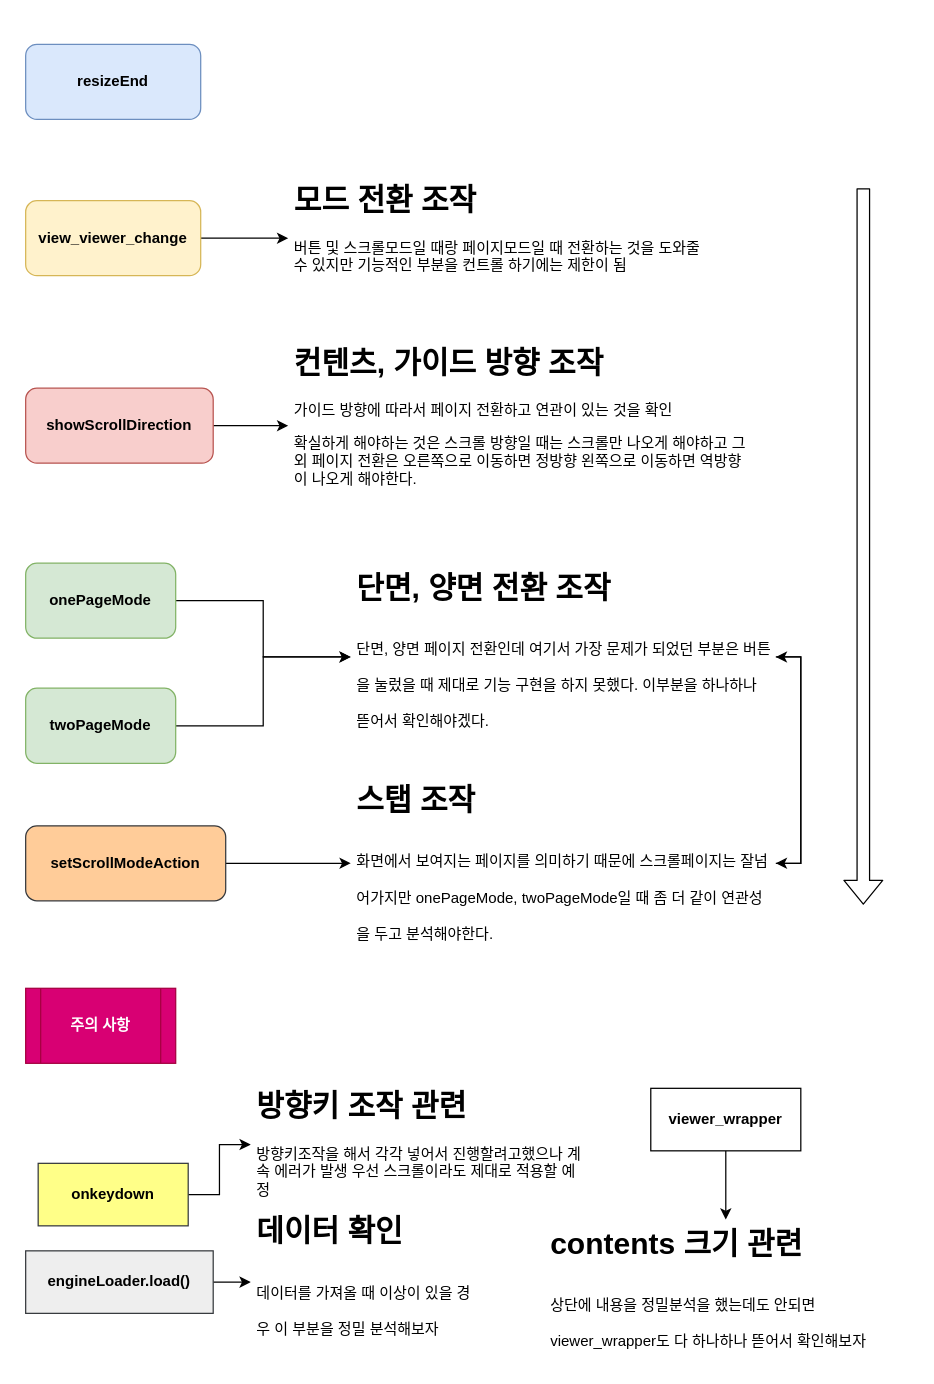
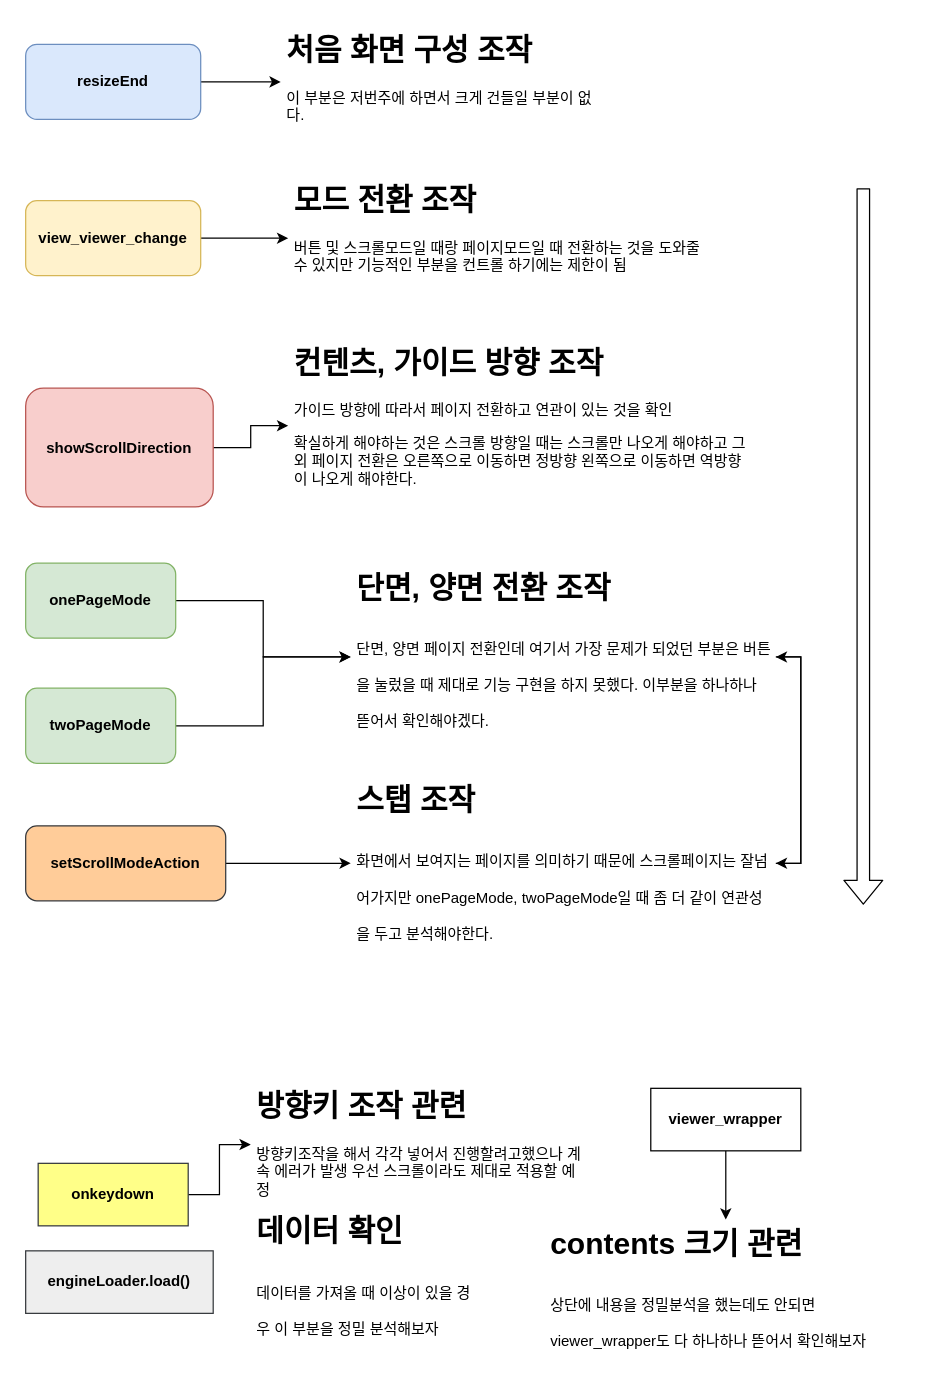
edge "resizeEnd" -> "처음 화면 구성 조작이 부분은 저번주에 하면서 크게 건들일 부분이 없다.": added
node "처음 화면 구성 조작이 부분은 저번주에 하면서 크게 건들일 부분이 없다.": added
node "showScrollDirection": size 188x75 -> 188x119
node "주의 사항": removed
edge "engineLoader.load()" -> "데이터 확인데이터를 가져올 때 이상이 있을 경우 이 부분을 정밀 분석해보자": removed
